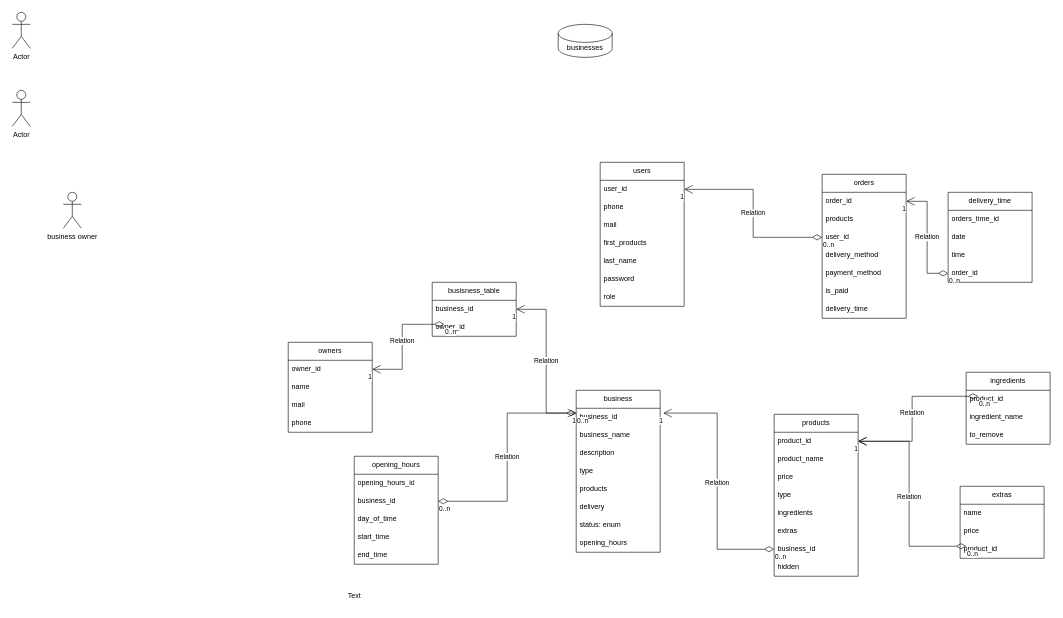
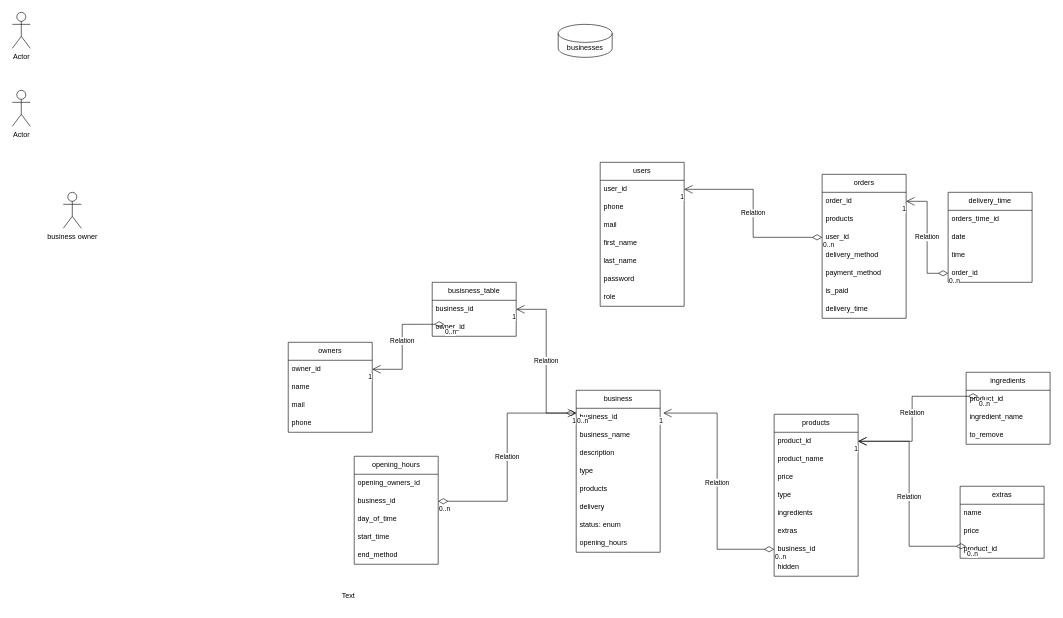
node "first_products": label "first_products" -> "first_name"
node "opening_hours_id": label "opening_hours_id" -> "opening_owners_id"
node "end_time": label "end_time" -> "end_method"
node "Text": moved (354, 596) -> (348, 596)
